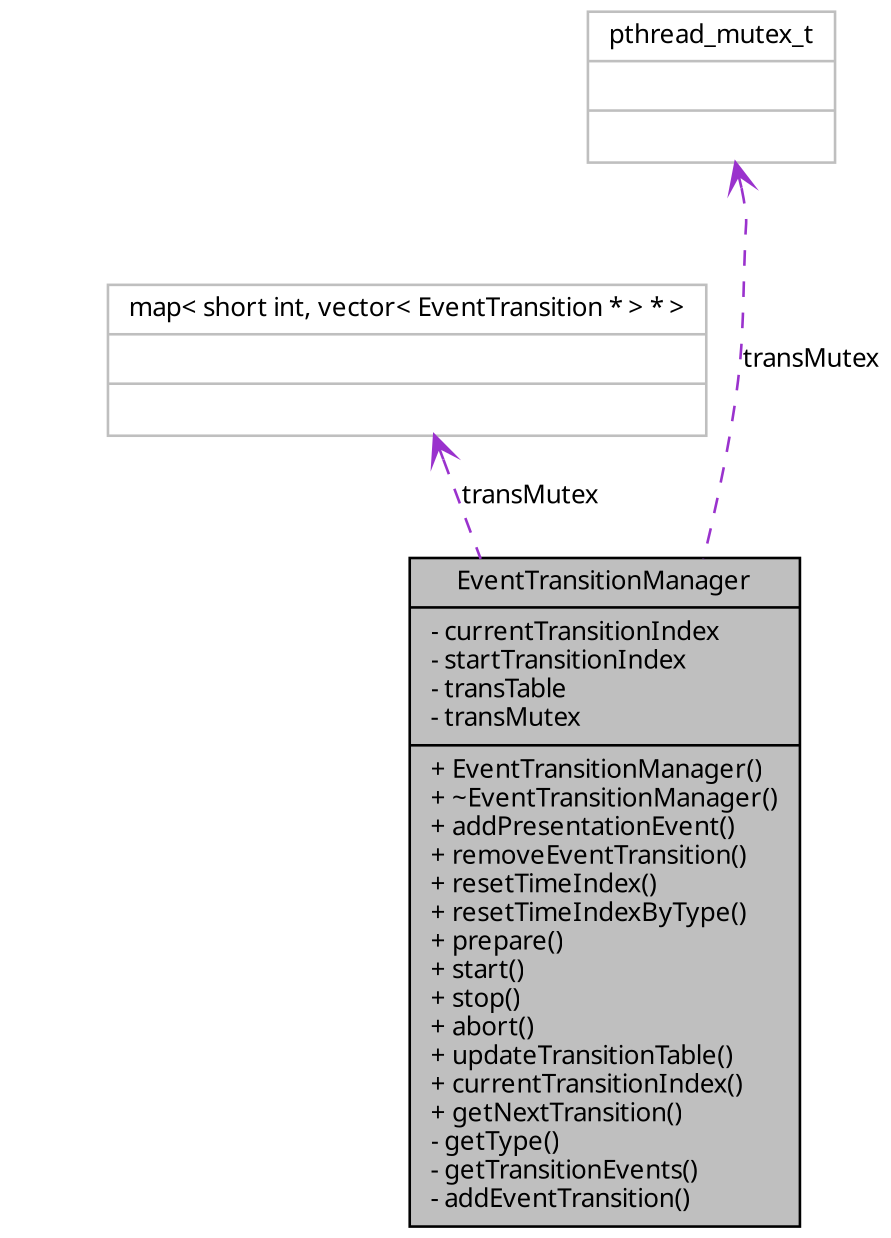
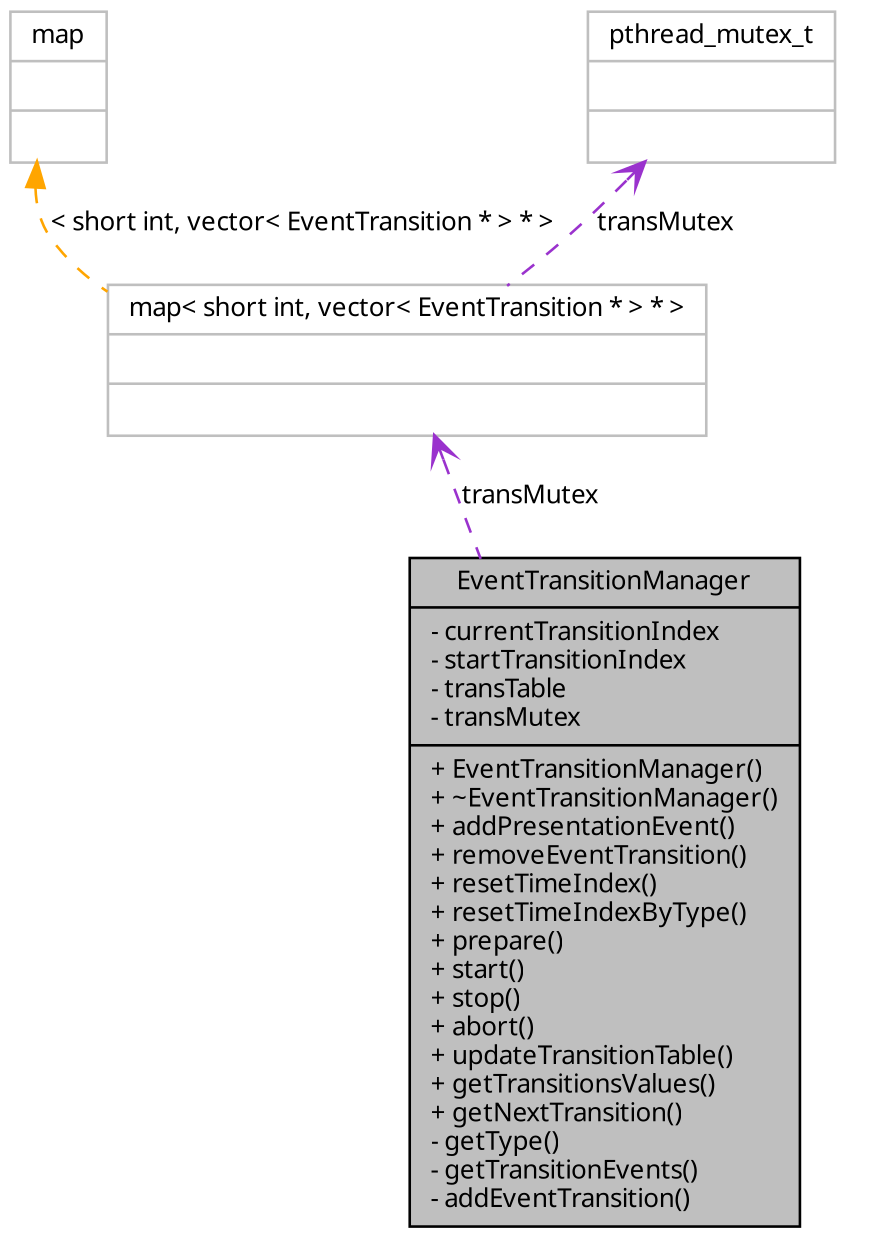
node "map": added
edge "EventTransitionManager" -> "pthread_mutex_t": now "map< short int, vector< EventTransition * > * >" -> "pthread_mutex_t"
node "EventTransitionManager": text "+ currentTransitionIndex()" -> "+ getTransitionsValues()"
